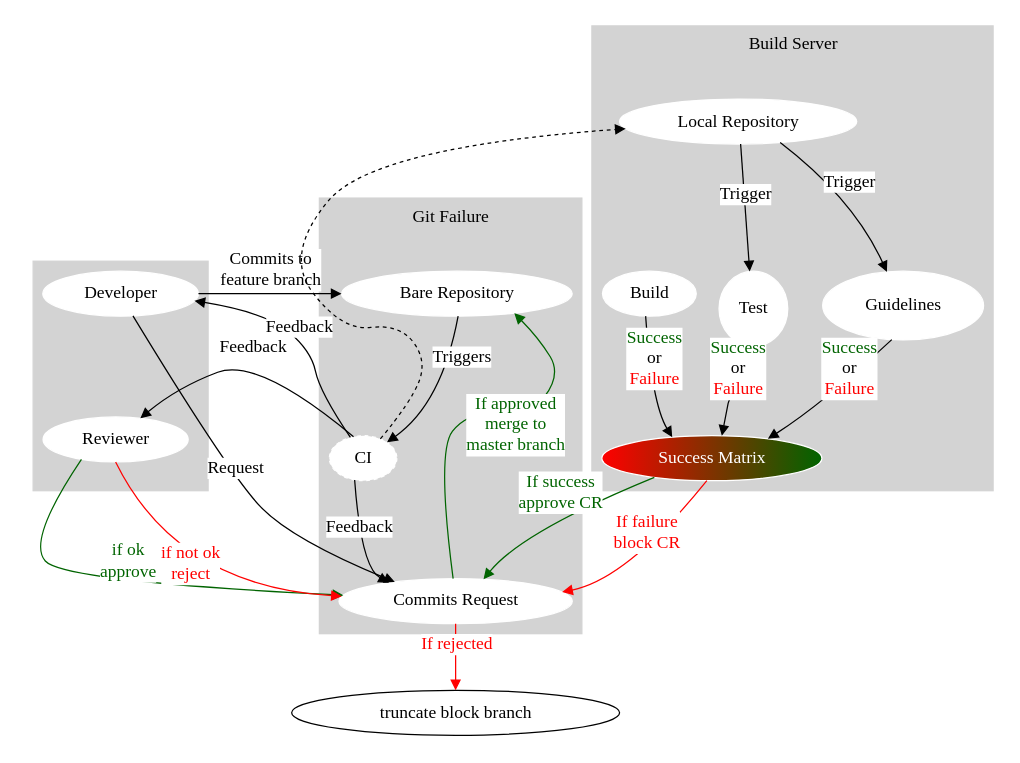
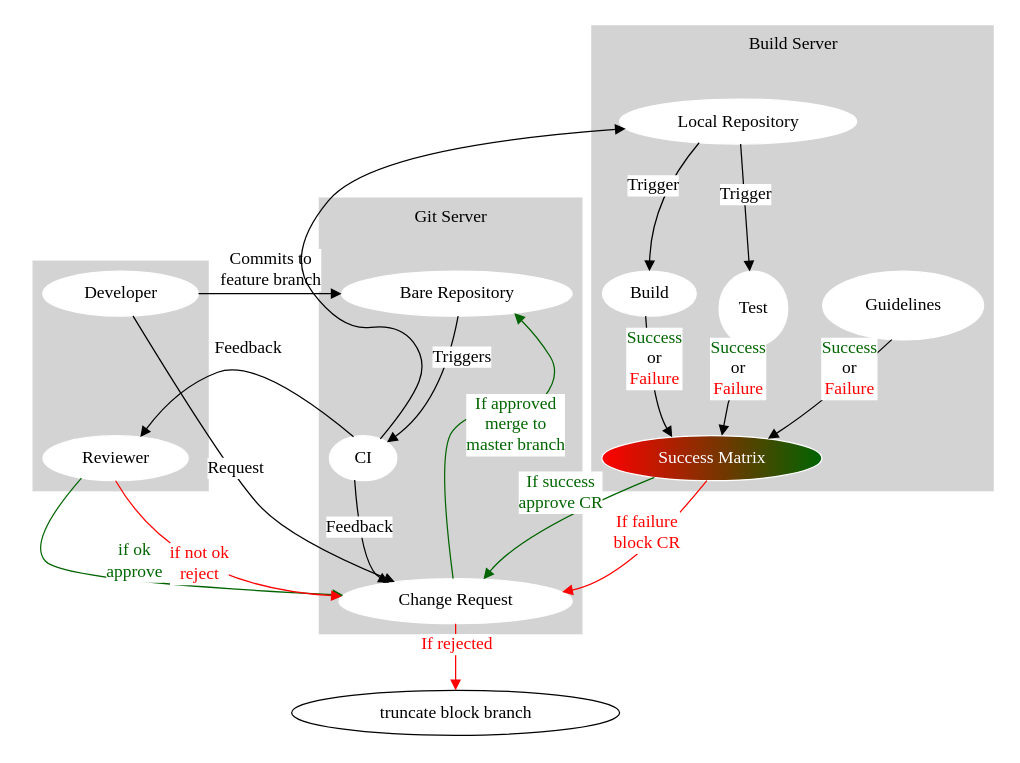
edge "Local Repository" -> "Guidelines": removed, label "Trigger"
edge "Local Repository" -> "Build": added, label "Trigger"
edge "CI" -> "Local Repository": style dashed -> solid
node "Git Failure": label "Git Failure" -> "Git Server"
edge "CI" -> "Developer": removed, label "Feedback"
node "Reviewer": moved (116, 439) -> (116, 458)
node "CI": style dashed -> solid
node "Commits Request": label "Commits Request" -> "Change Request"
